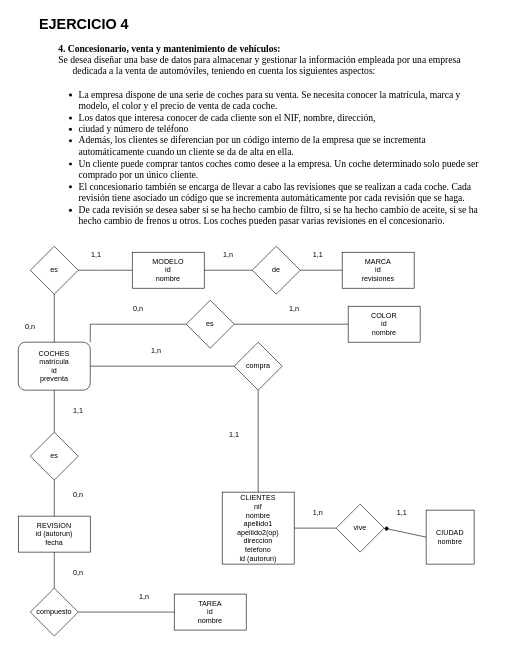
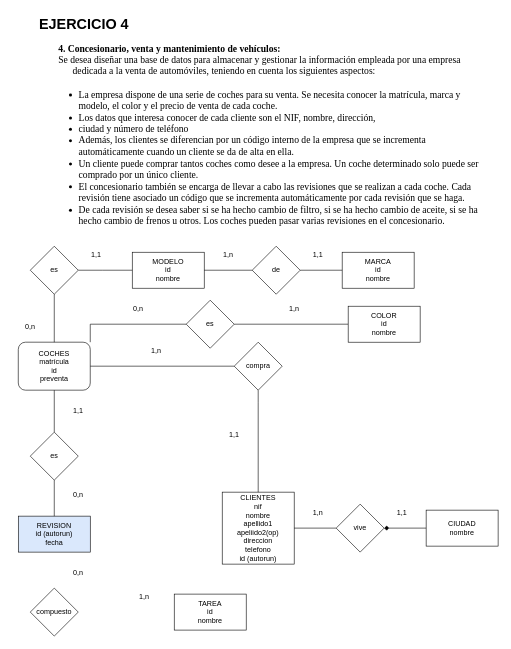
node "MARCA id revisiones": label "MARCA id revisiones" -> "MARCA id nombre"
node "REVISION id (autorun) fecha": fillcolor #ffffff -> #dae8fc
node "CIUDAD nombre": size 48x54 -> 72x36
edge "REVISION id (autorun) fecha" -- "compuesto": removed
edge "compuesto" -- "TAREA id nombre": removed
